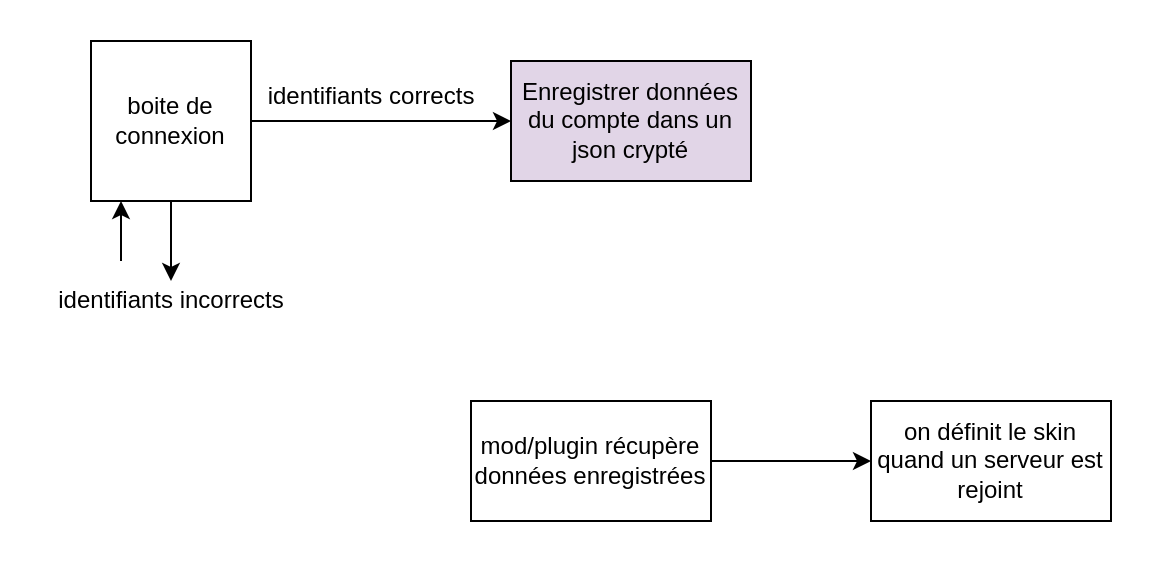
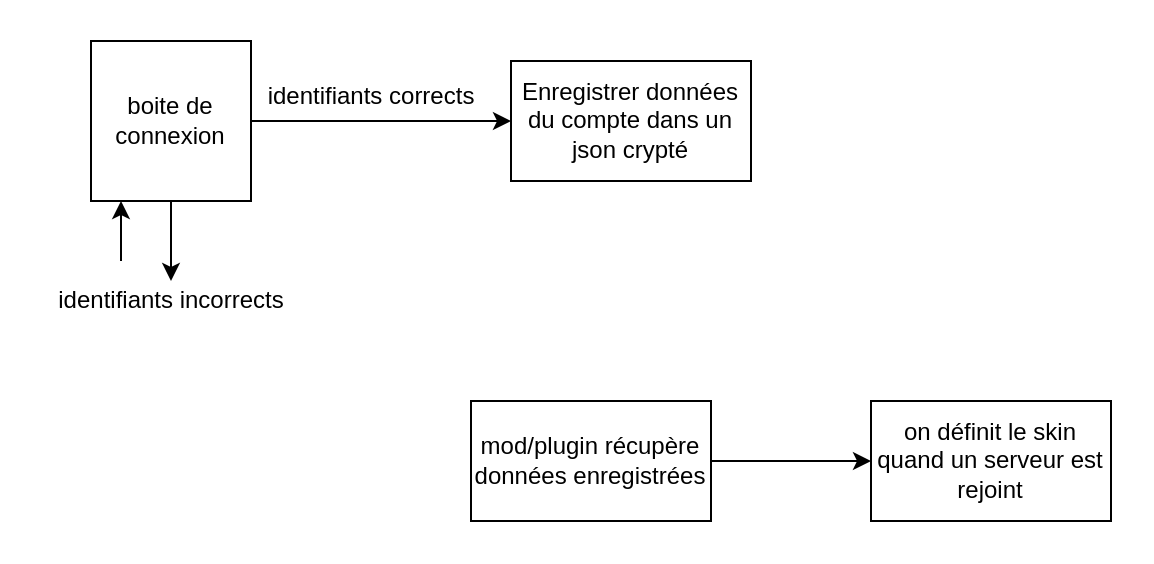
node "Enregistrer données du compte dans un json crypté": fillcolor #e1d5e7 -> #ffffff
